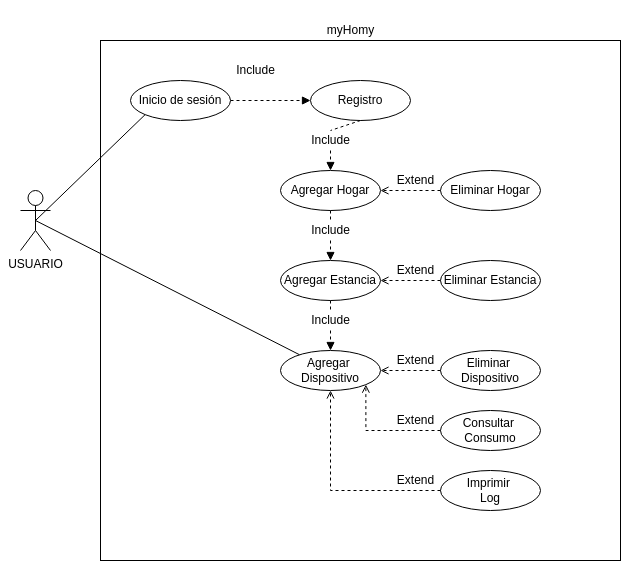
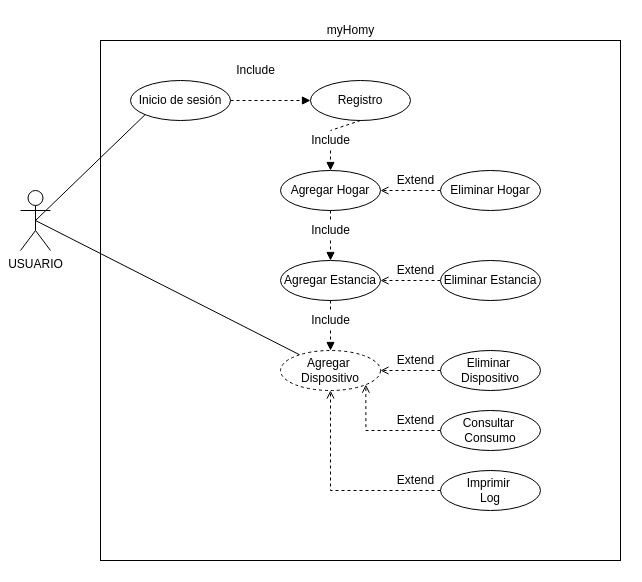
node "Agregar Dispositivo": style solid -> dashed
